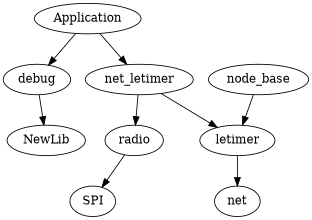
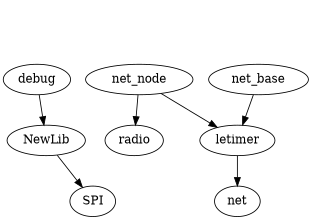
node "Application": removed
node "net_letimer": label "net_letimer" -> "net_node"
node "node_base": label "node_base" -> "net_base"
edge "radio" -> "SPI": now "NewLib" -> "SPI"
